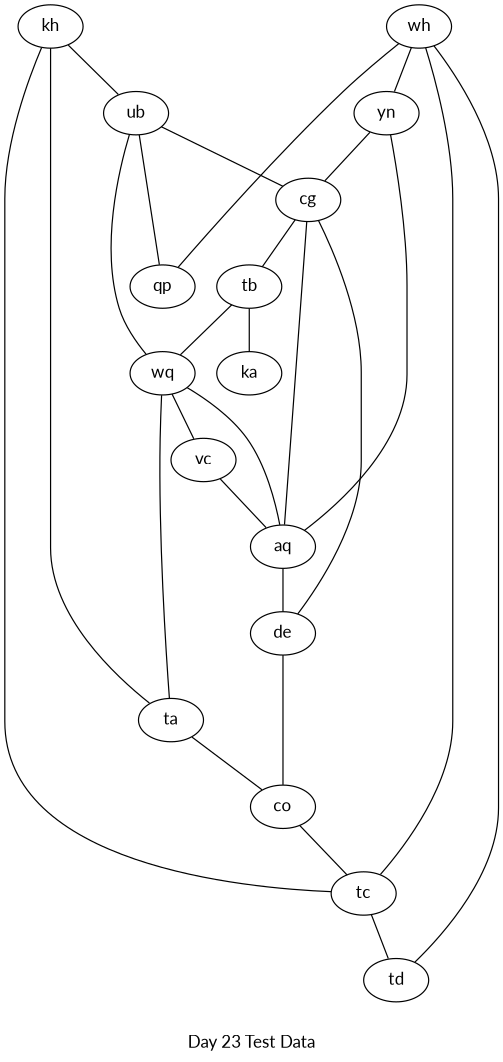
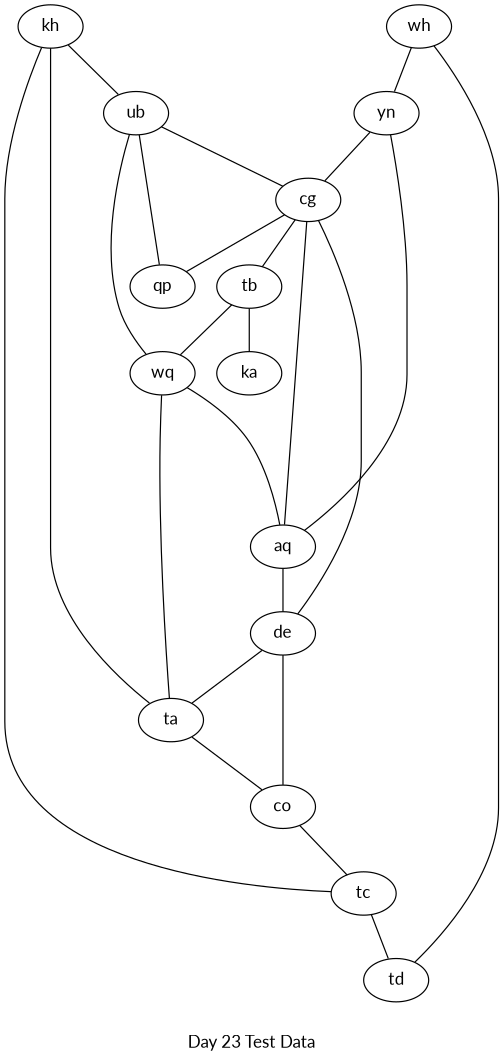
edge "wh" -- "qp": now "cg" -- "qp"
node "vc": removed
edge "wh" -- "tc": removed
edge "de" -- "ta": added
